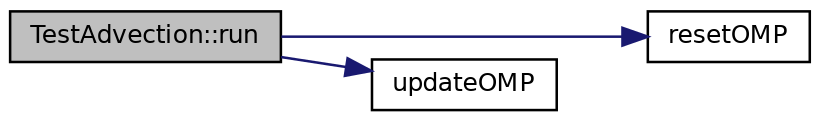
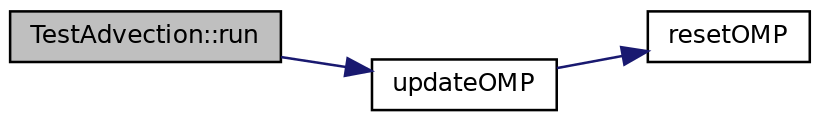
edge "TestAdvection::run" -> "resetOMP": now "updateOMP" -> "resetOMP"
